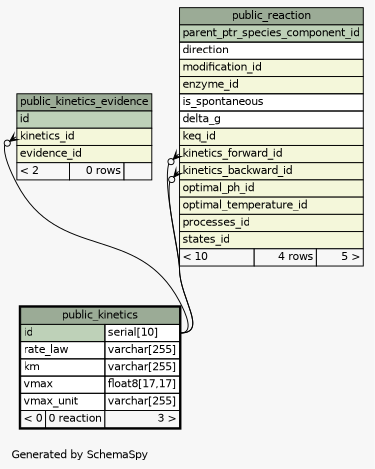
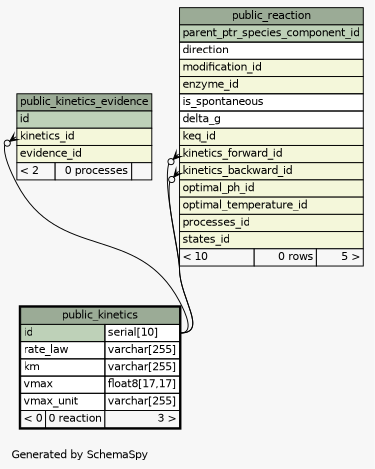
node "public_kinetics_evidence": text "0 rows" -> "0 processes"
node "public_reaction": text "4 rows" -> "0 rows"
